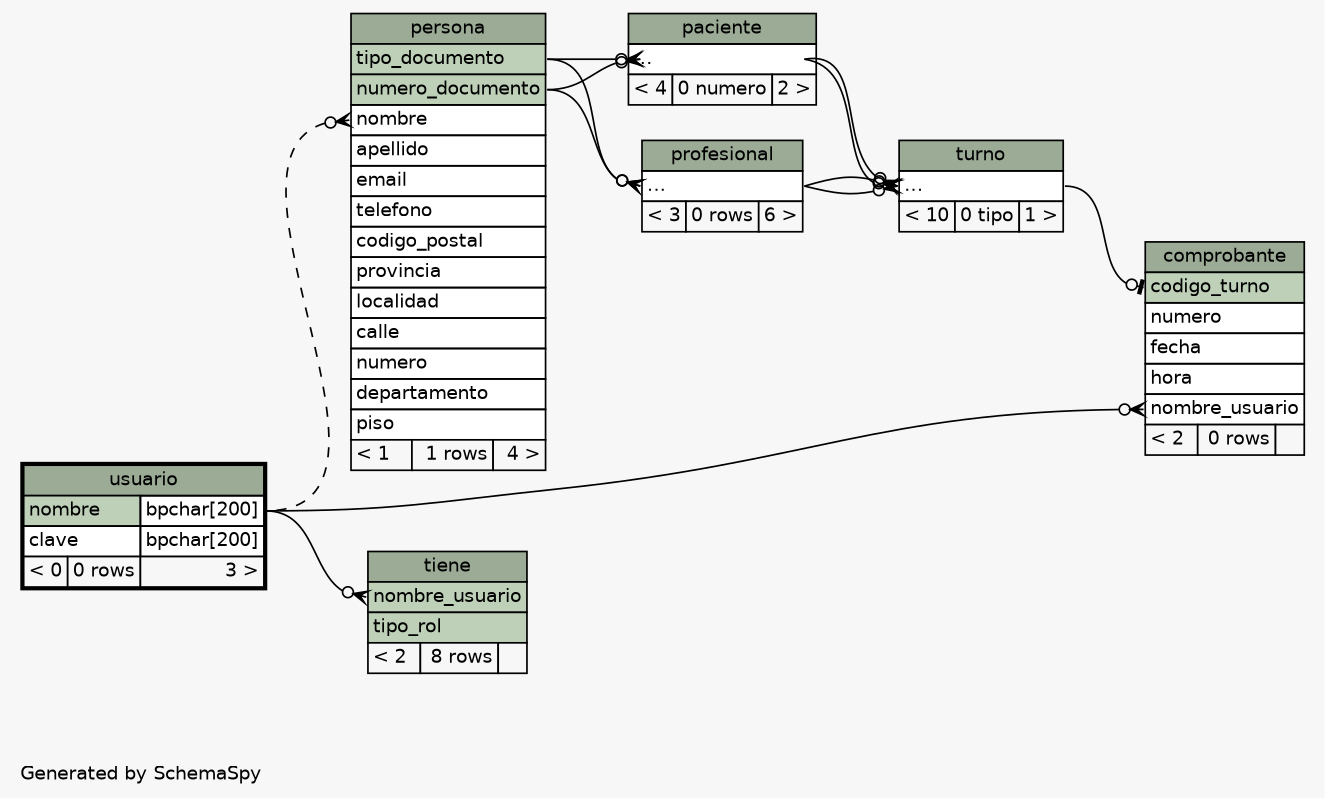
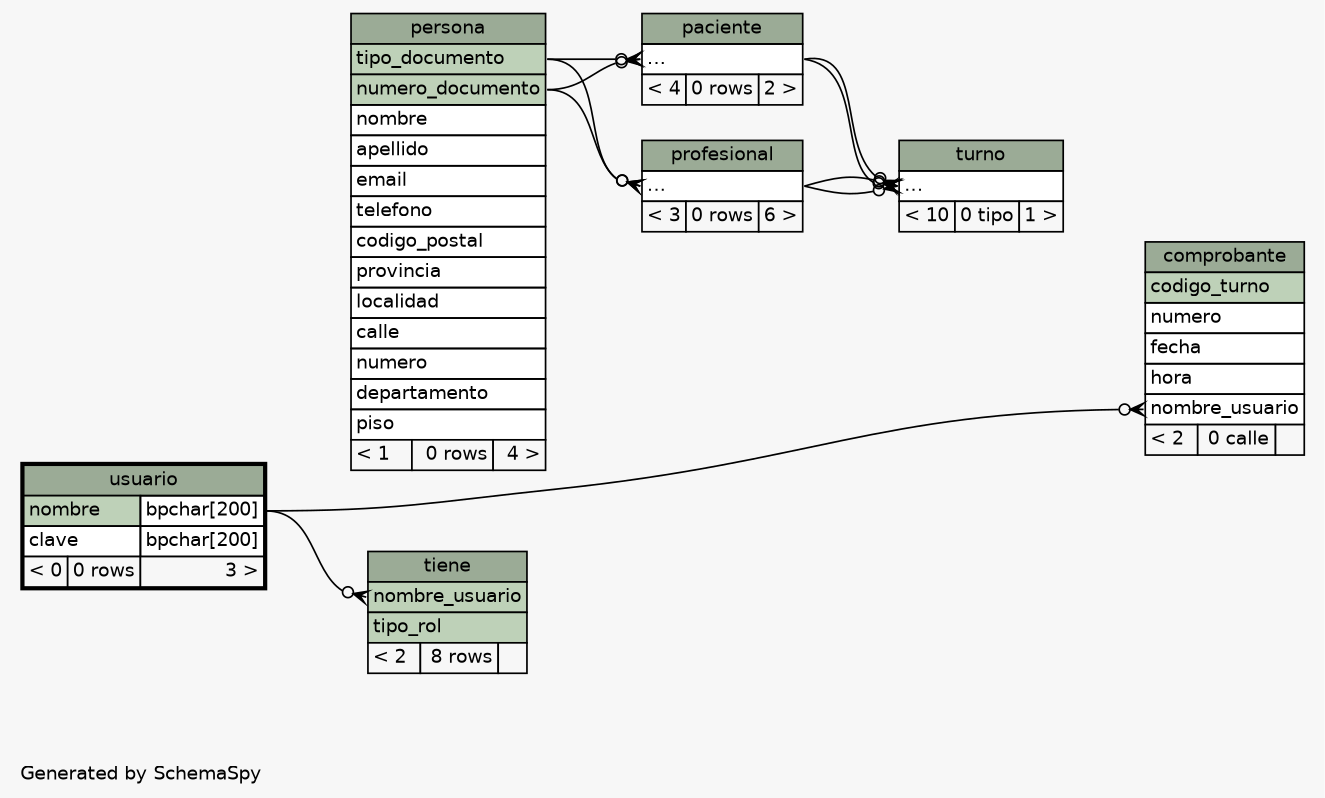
node "paciente": text "0 numero" -> "0 rows"
edge "turno" -> "comprobante": removed
edge "usuario" -> "persona": removed
node "comprobante": text "0 rows" -> "0 calle"
node "persona": text "1 rows" -> "0 rows"
